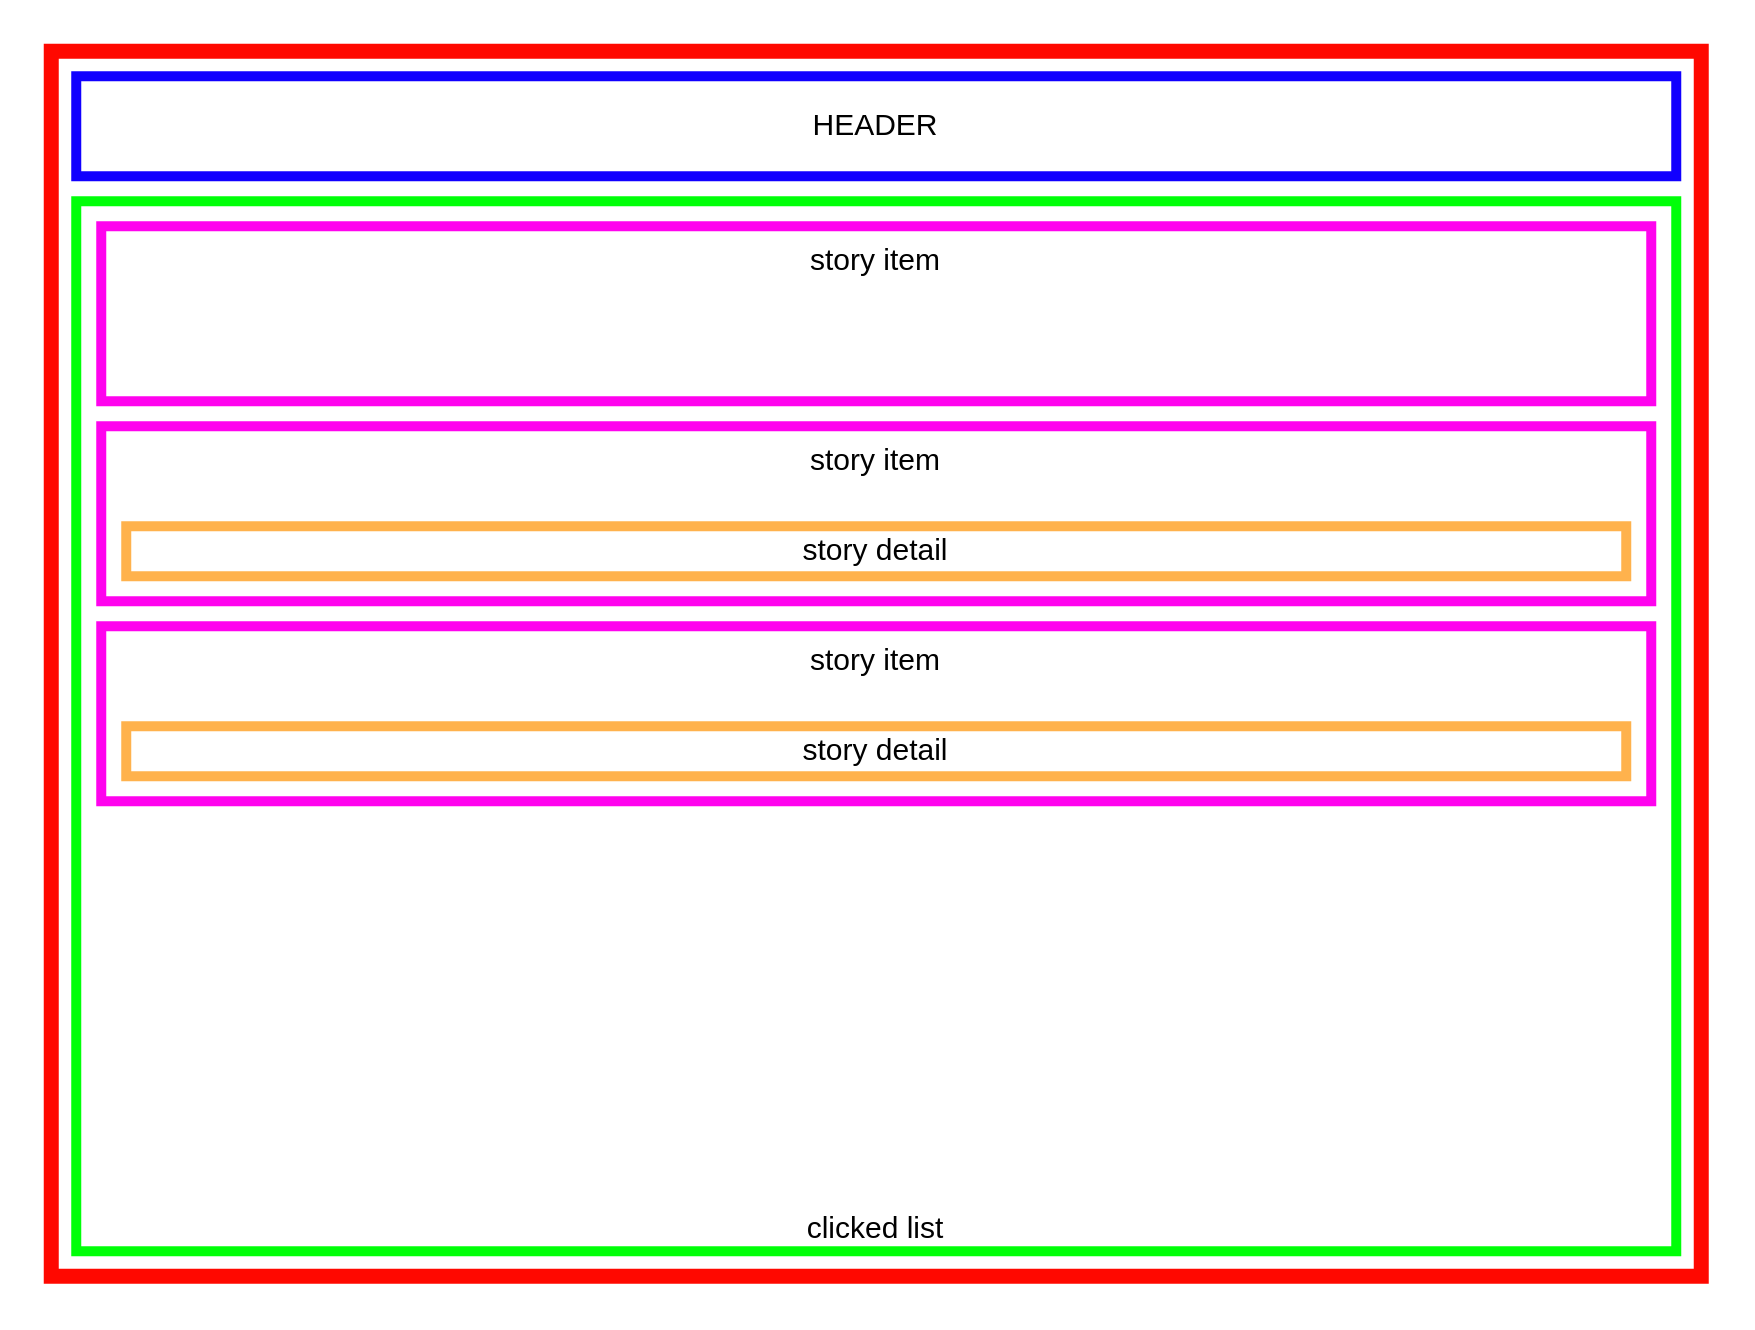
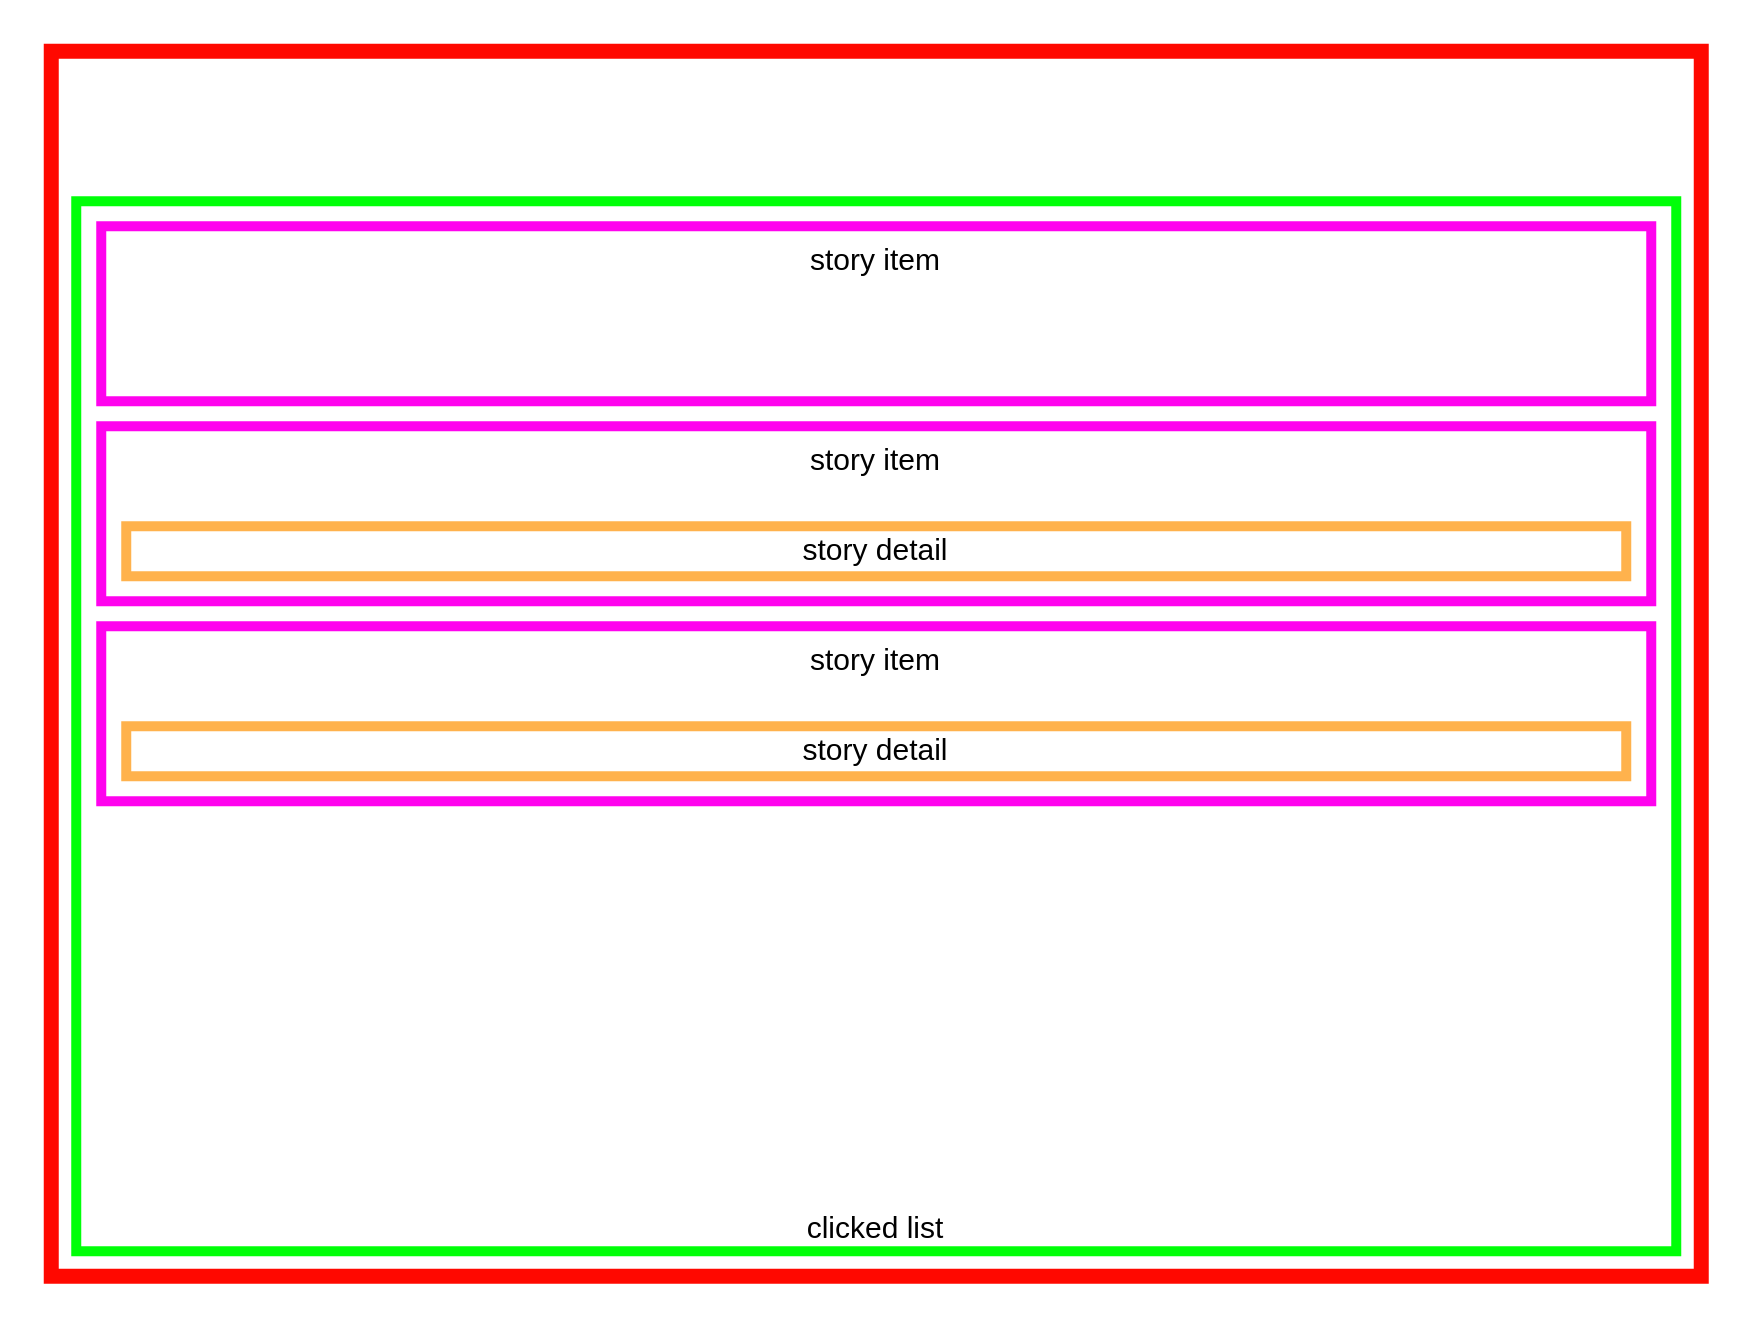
node "HEADER": removed
